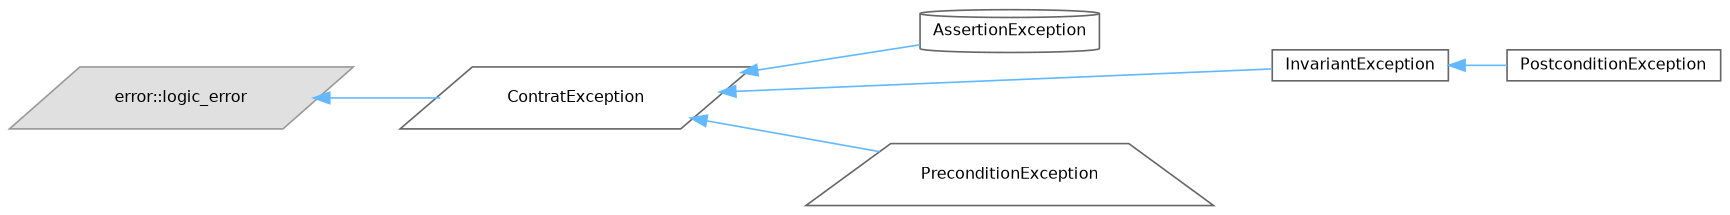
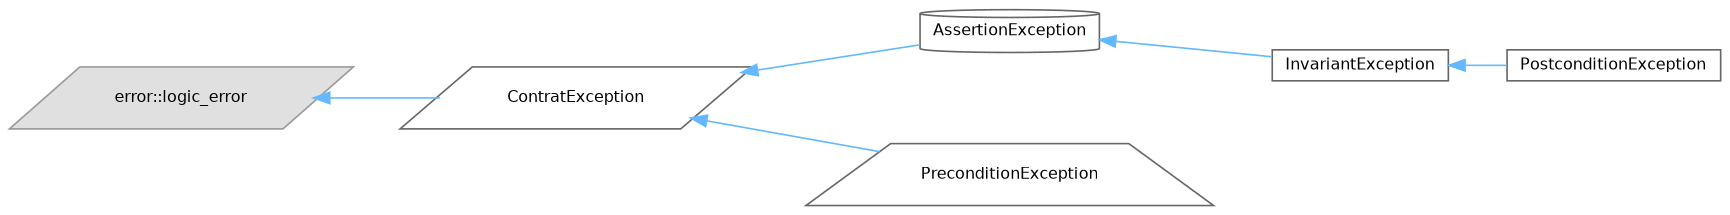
edge "InvariantException" -> "ContratException": now "InvariantException" -> "AssertionException"
